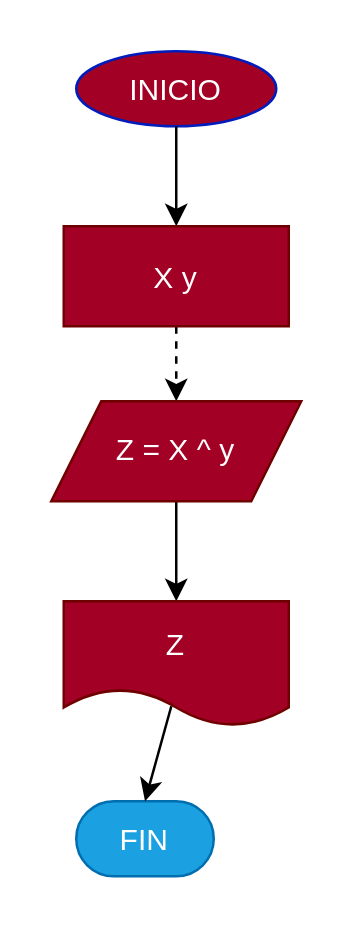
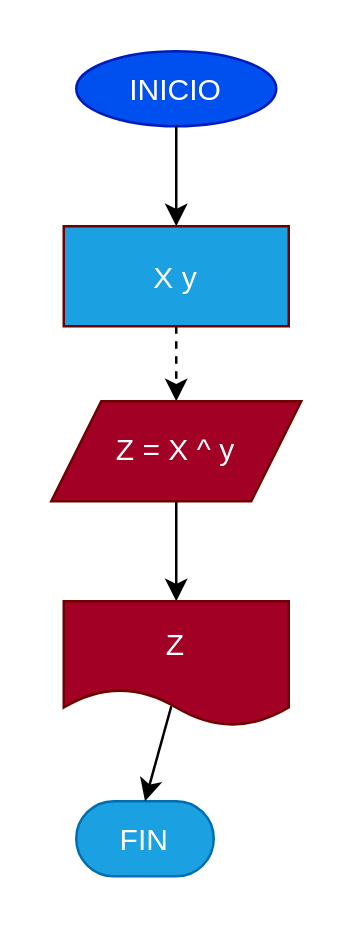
node "INICIO": fillcolor #a20025 -> #0050ef
node "X y": fillcolor #a20025 -> #1ba1e2
